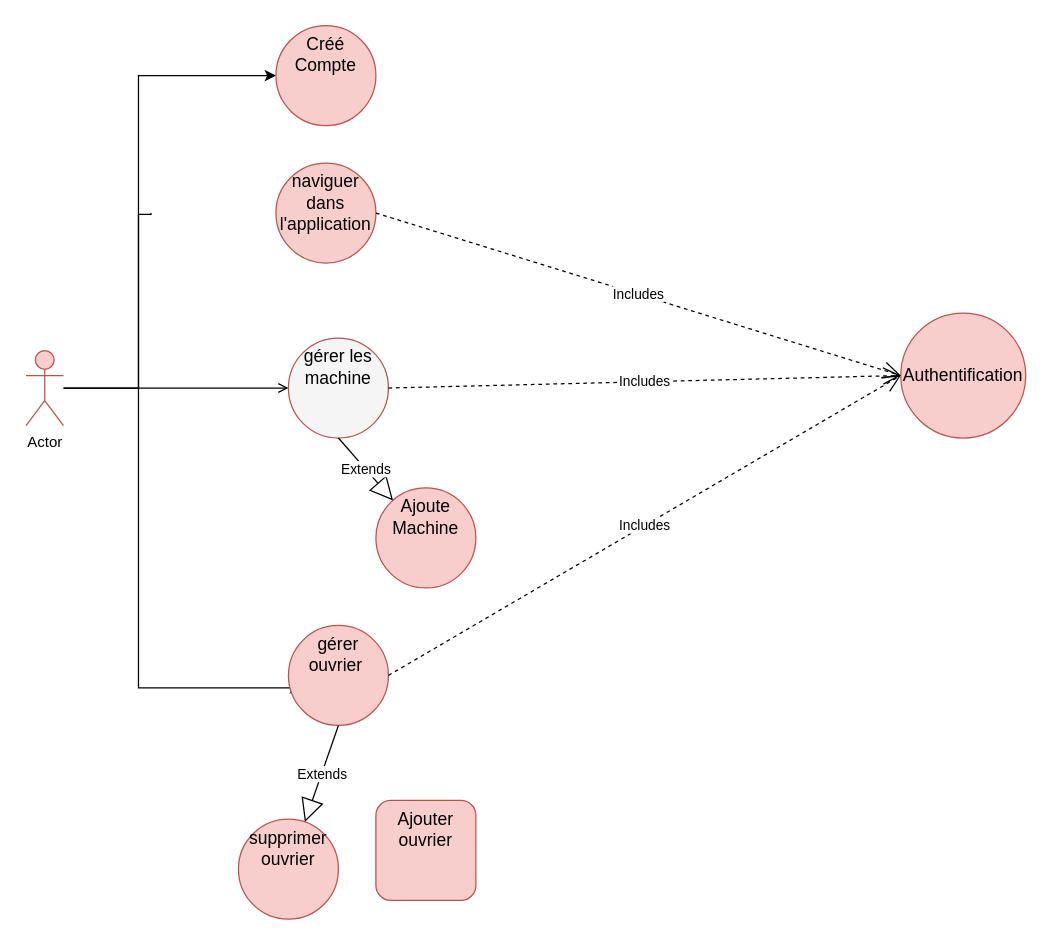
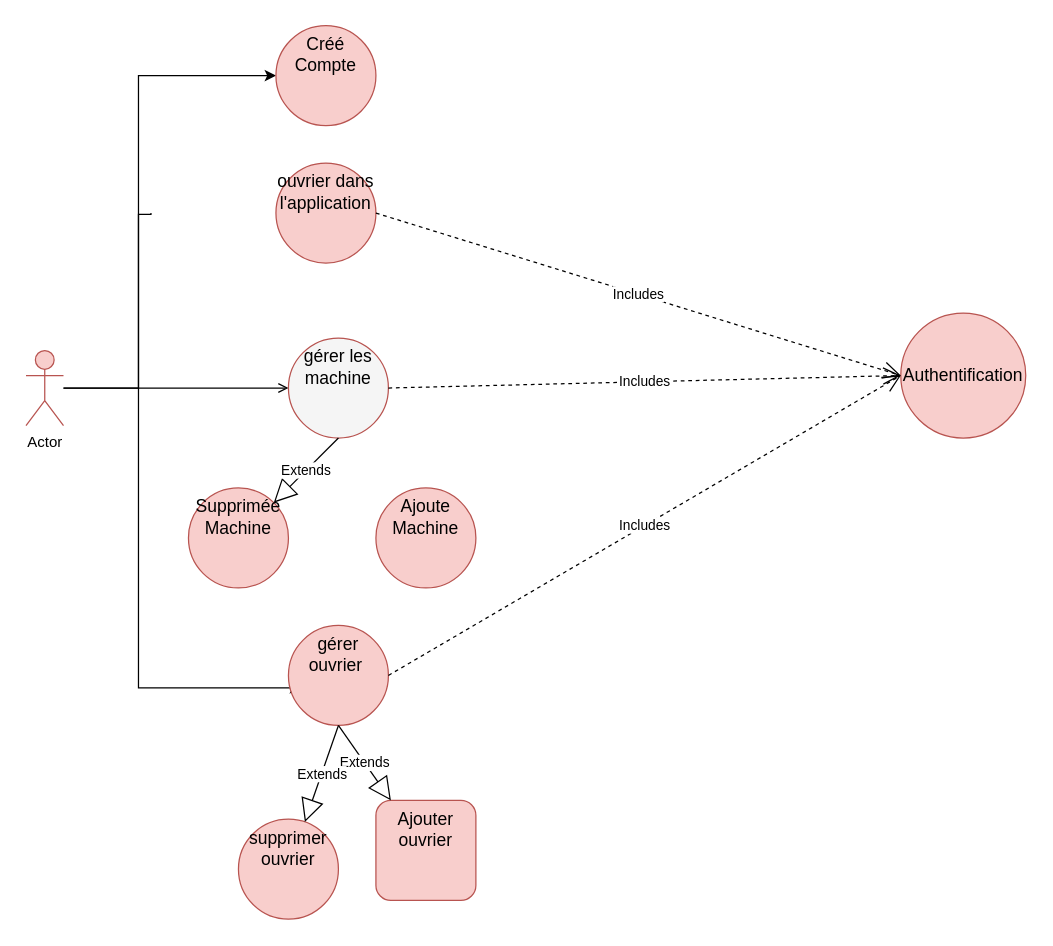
node "naviguer dans l'application": label "naviguer dans l'application" -> "ouvrier dans l'application"
edge "gérer les machine" -> "Supprimée Machine": added, label "Extends"
edge "gérer les machine" -> "Ajoute Machine": removed, label "Extends"
node "Supprimée Machine": added
edge "gérer ouvrier" -> "Ajouter ouvrier": added, label "Extends"
